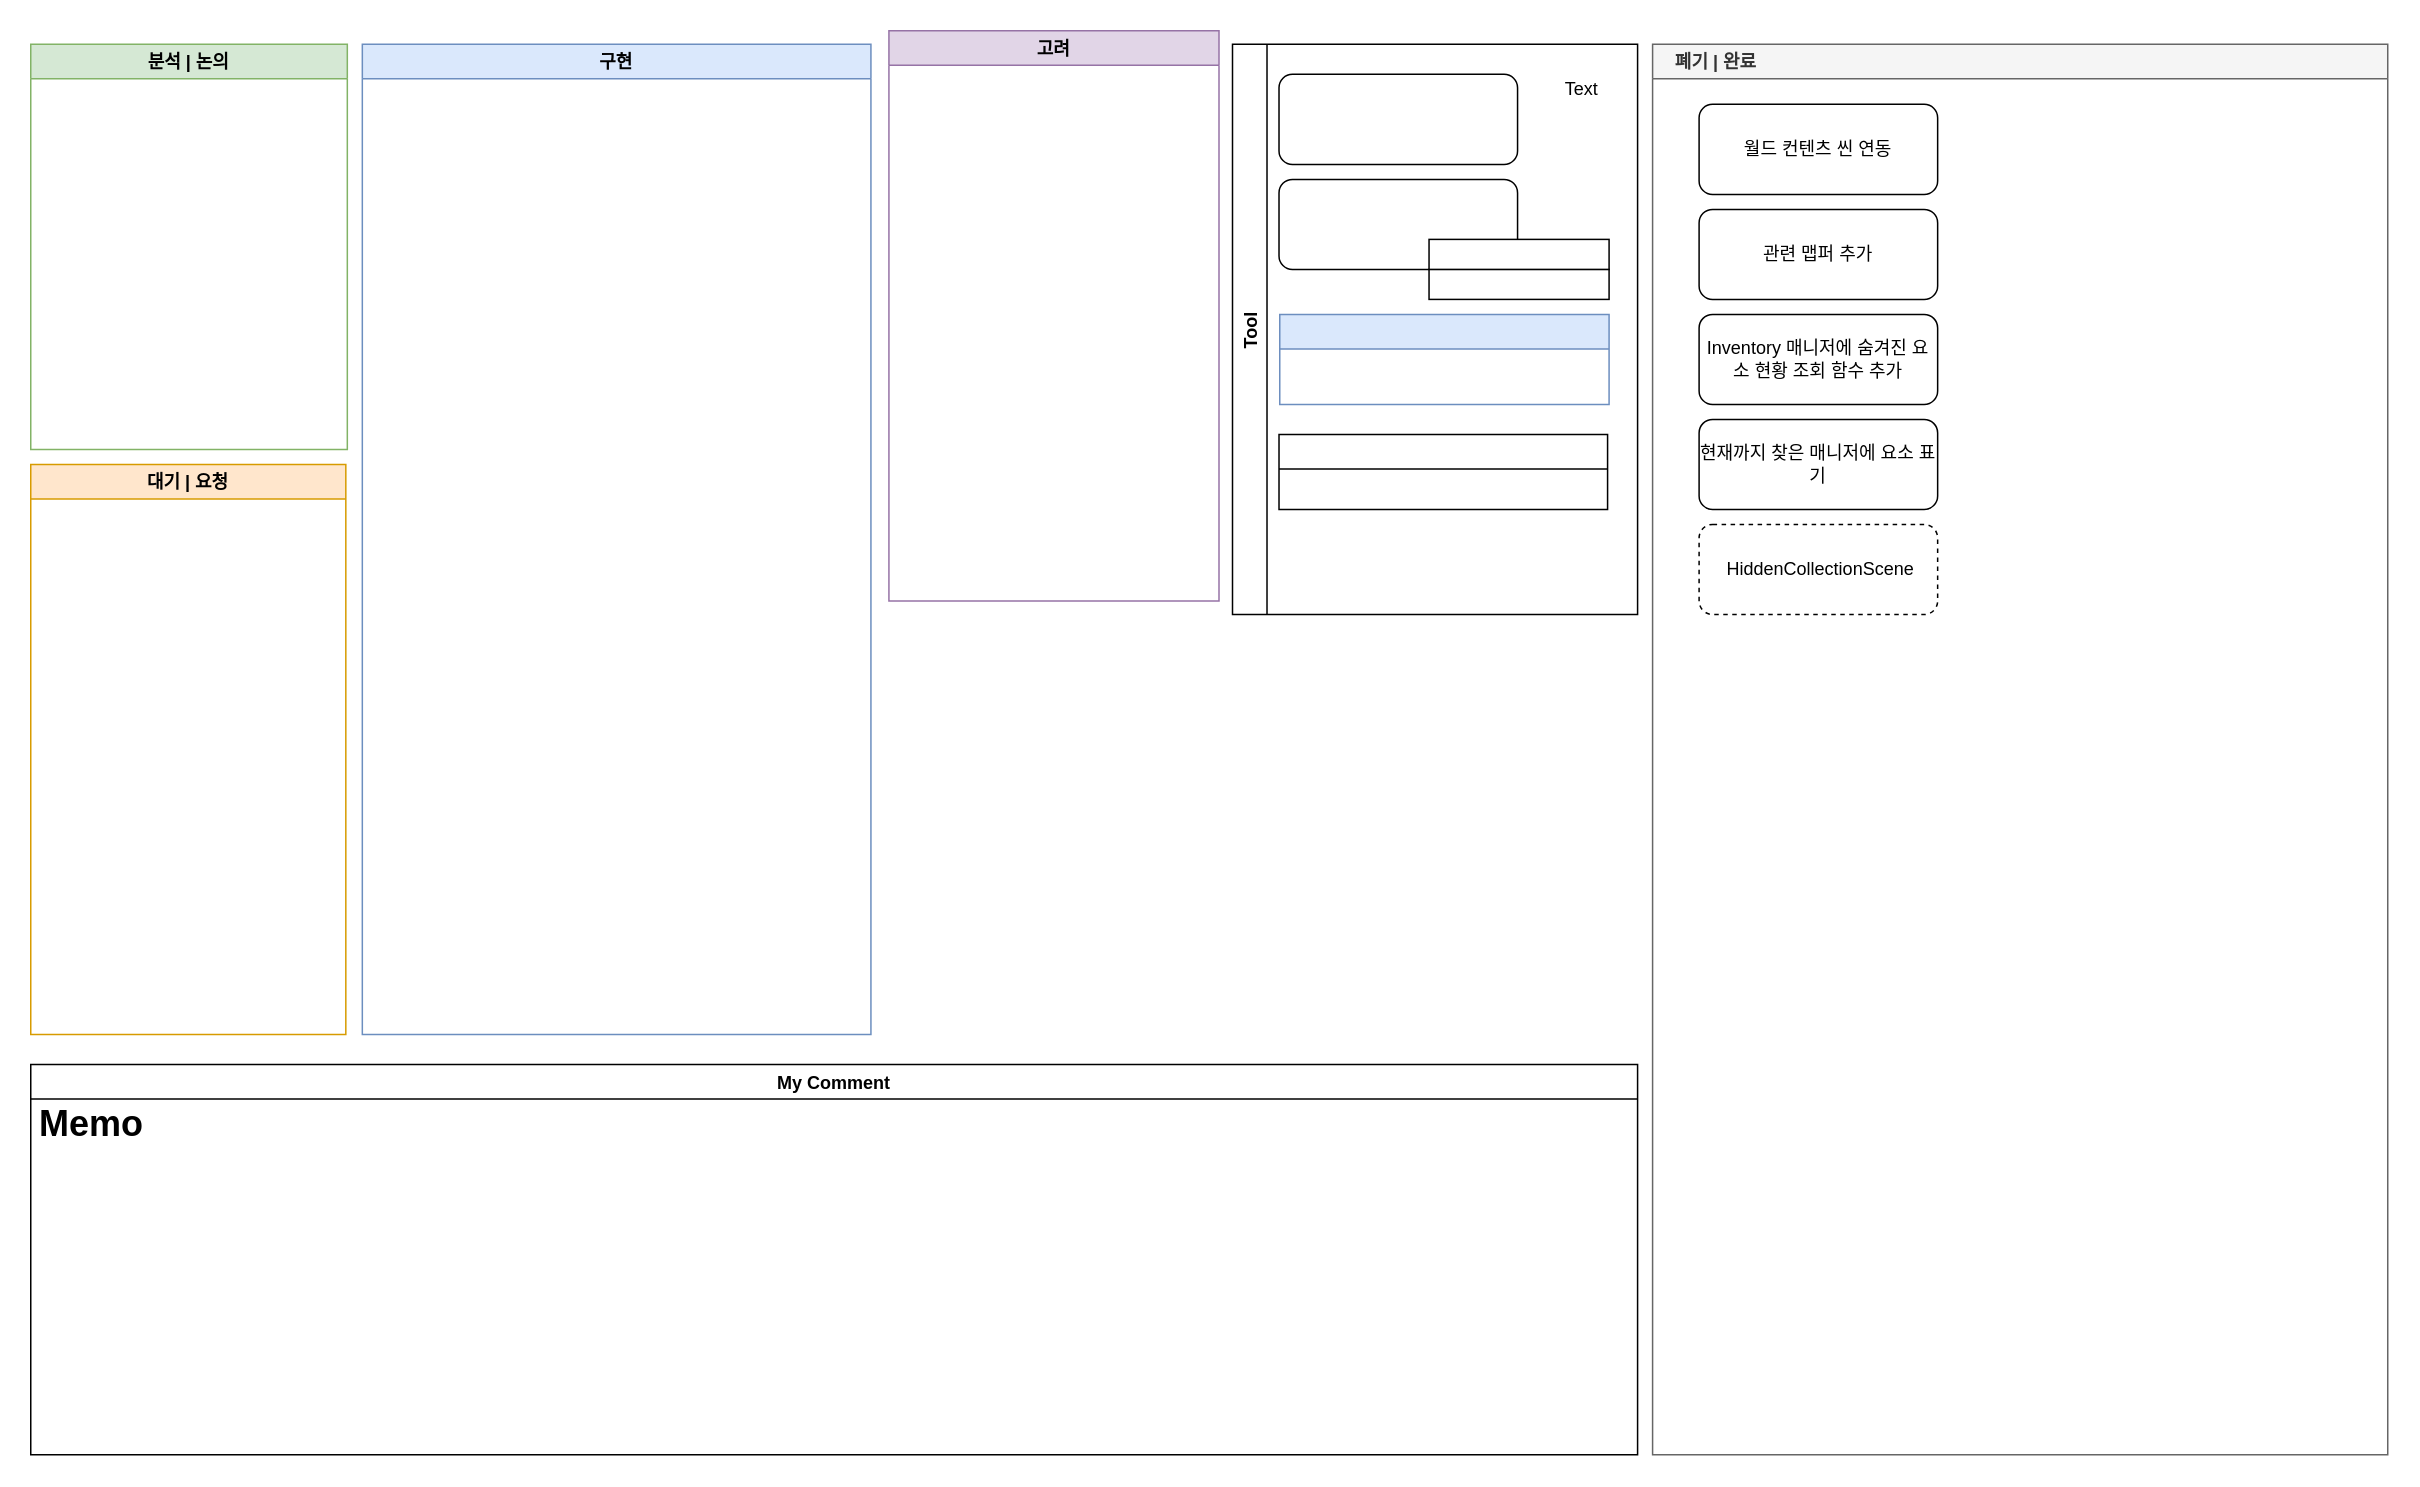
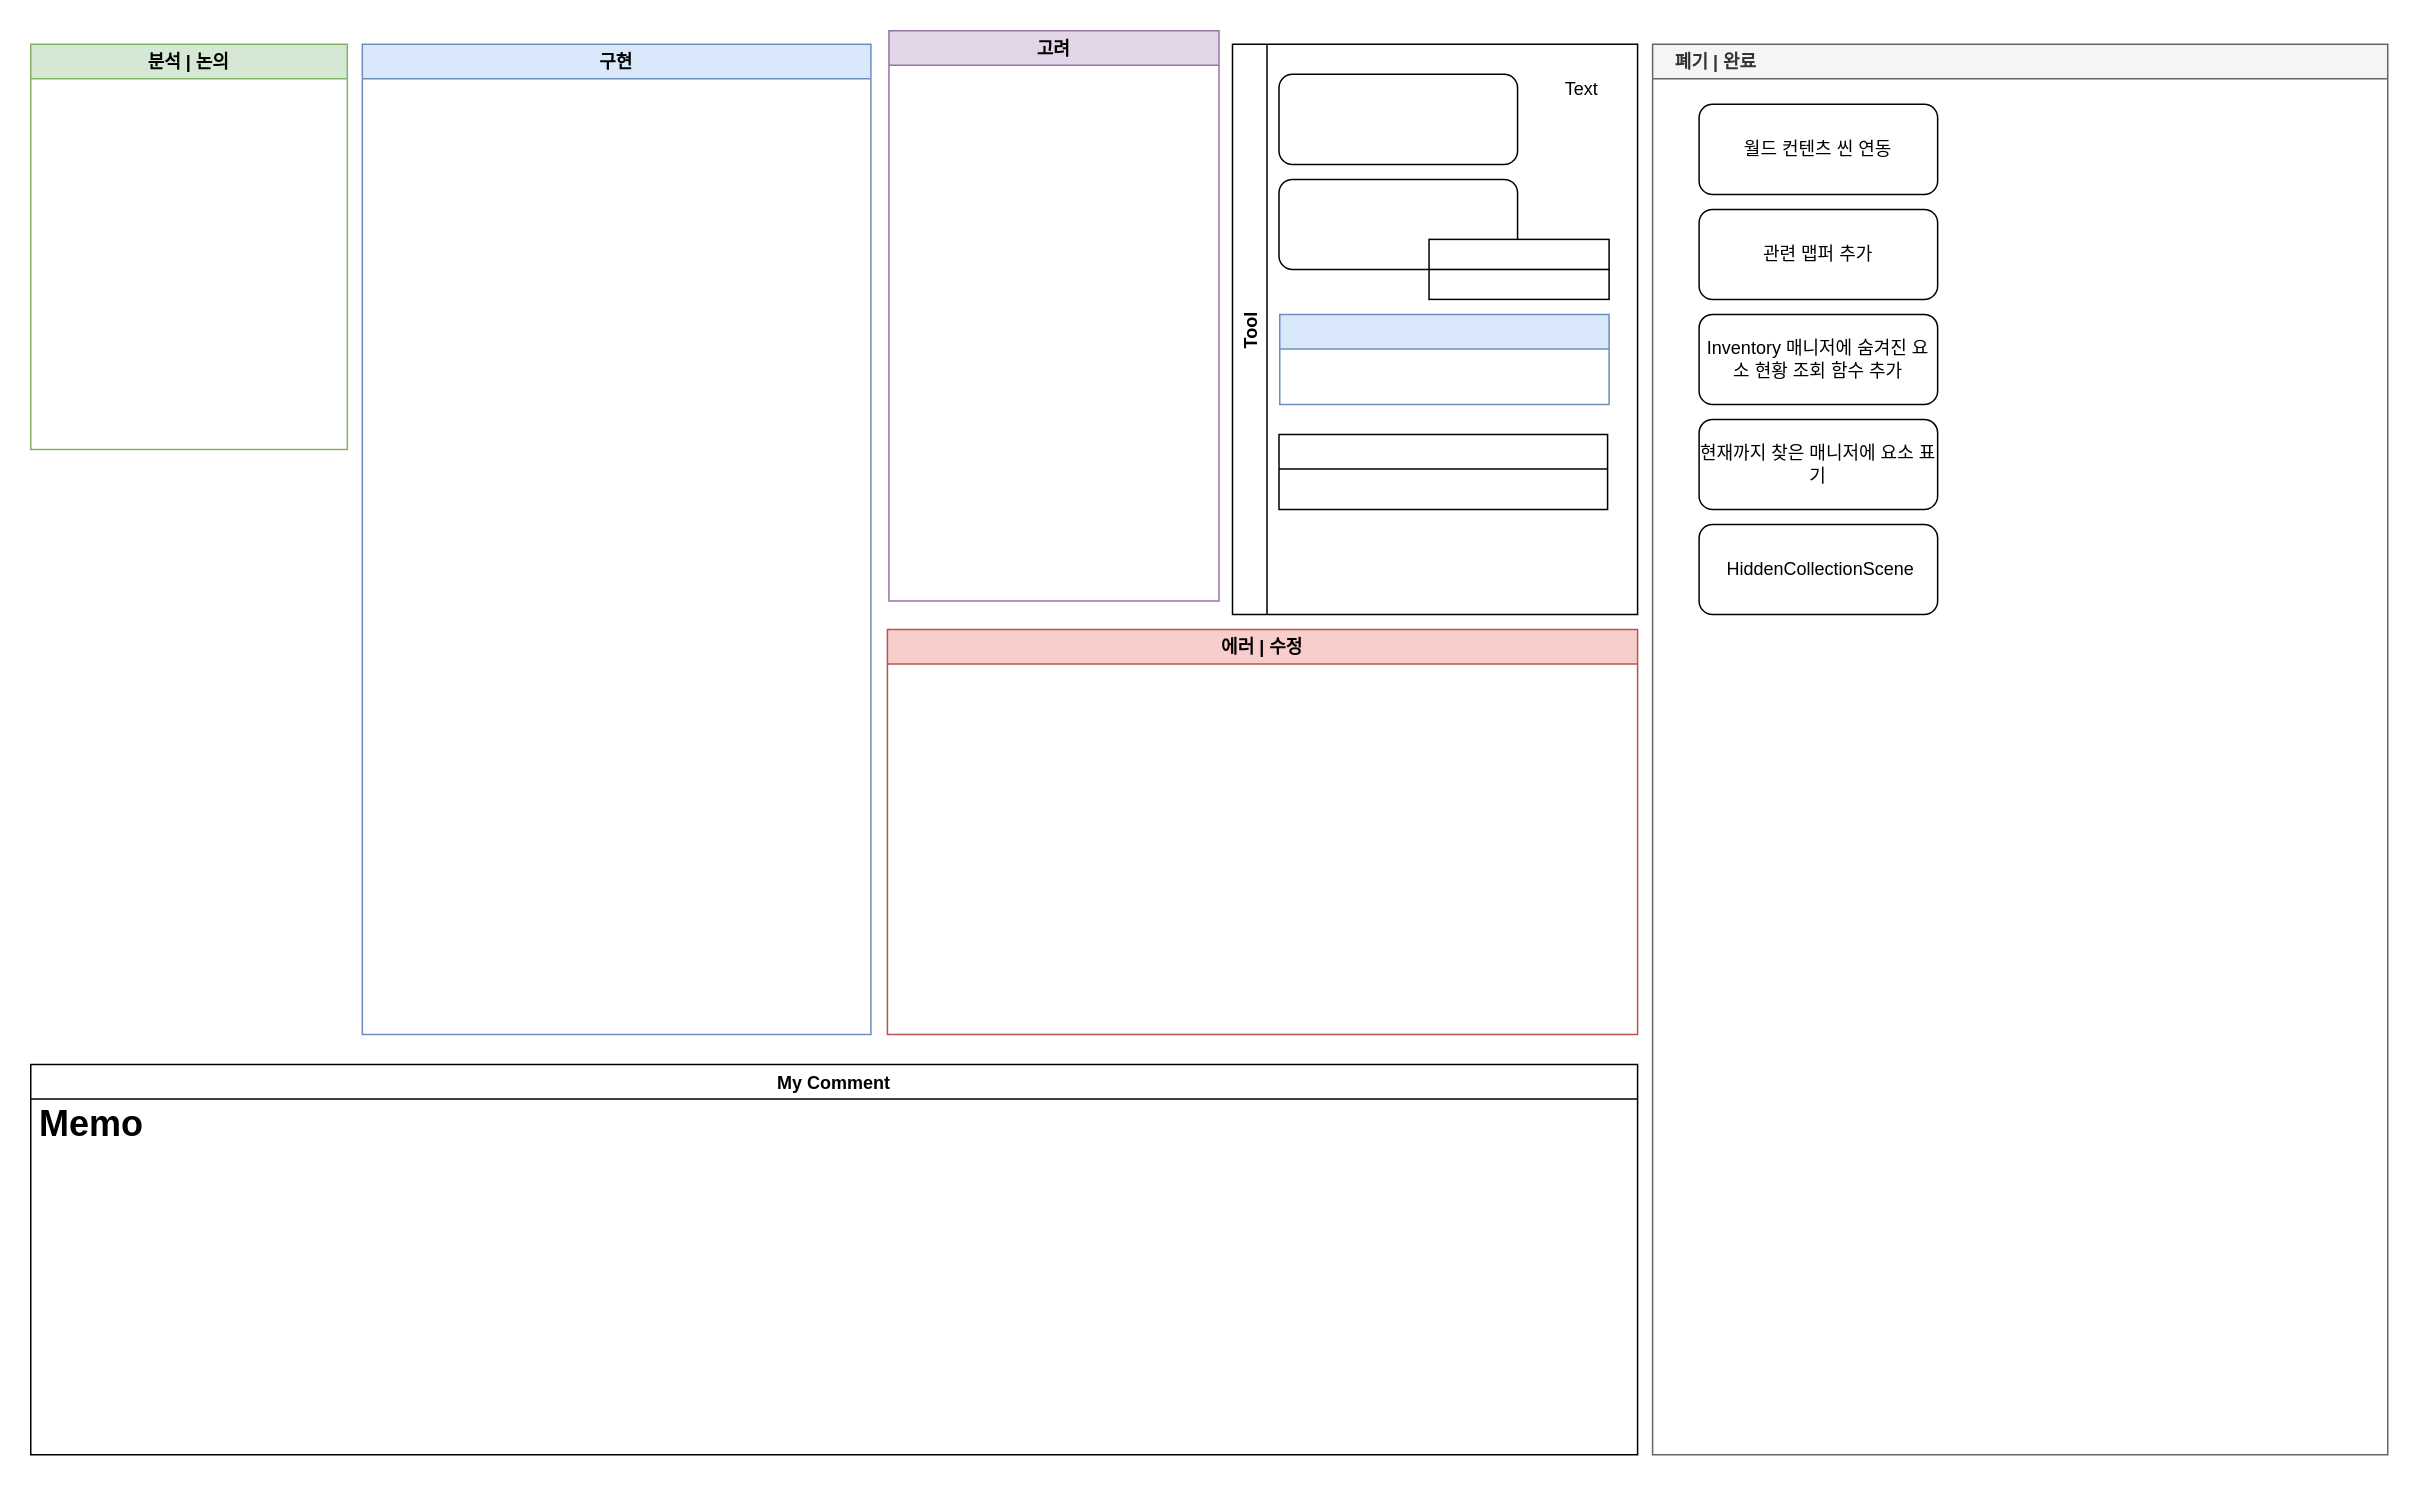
node "HiddenCollectionScene": style dashed -> solid
node "대기 | 요청": removed
node "에러 | 수정": added
